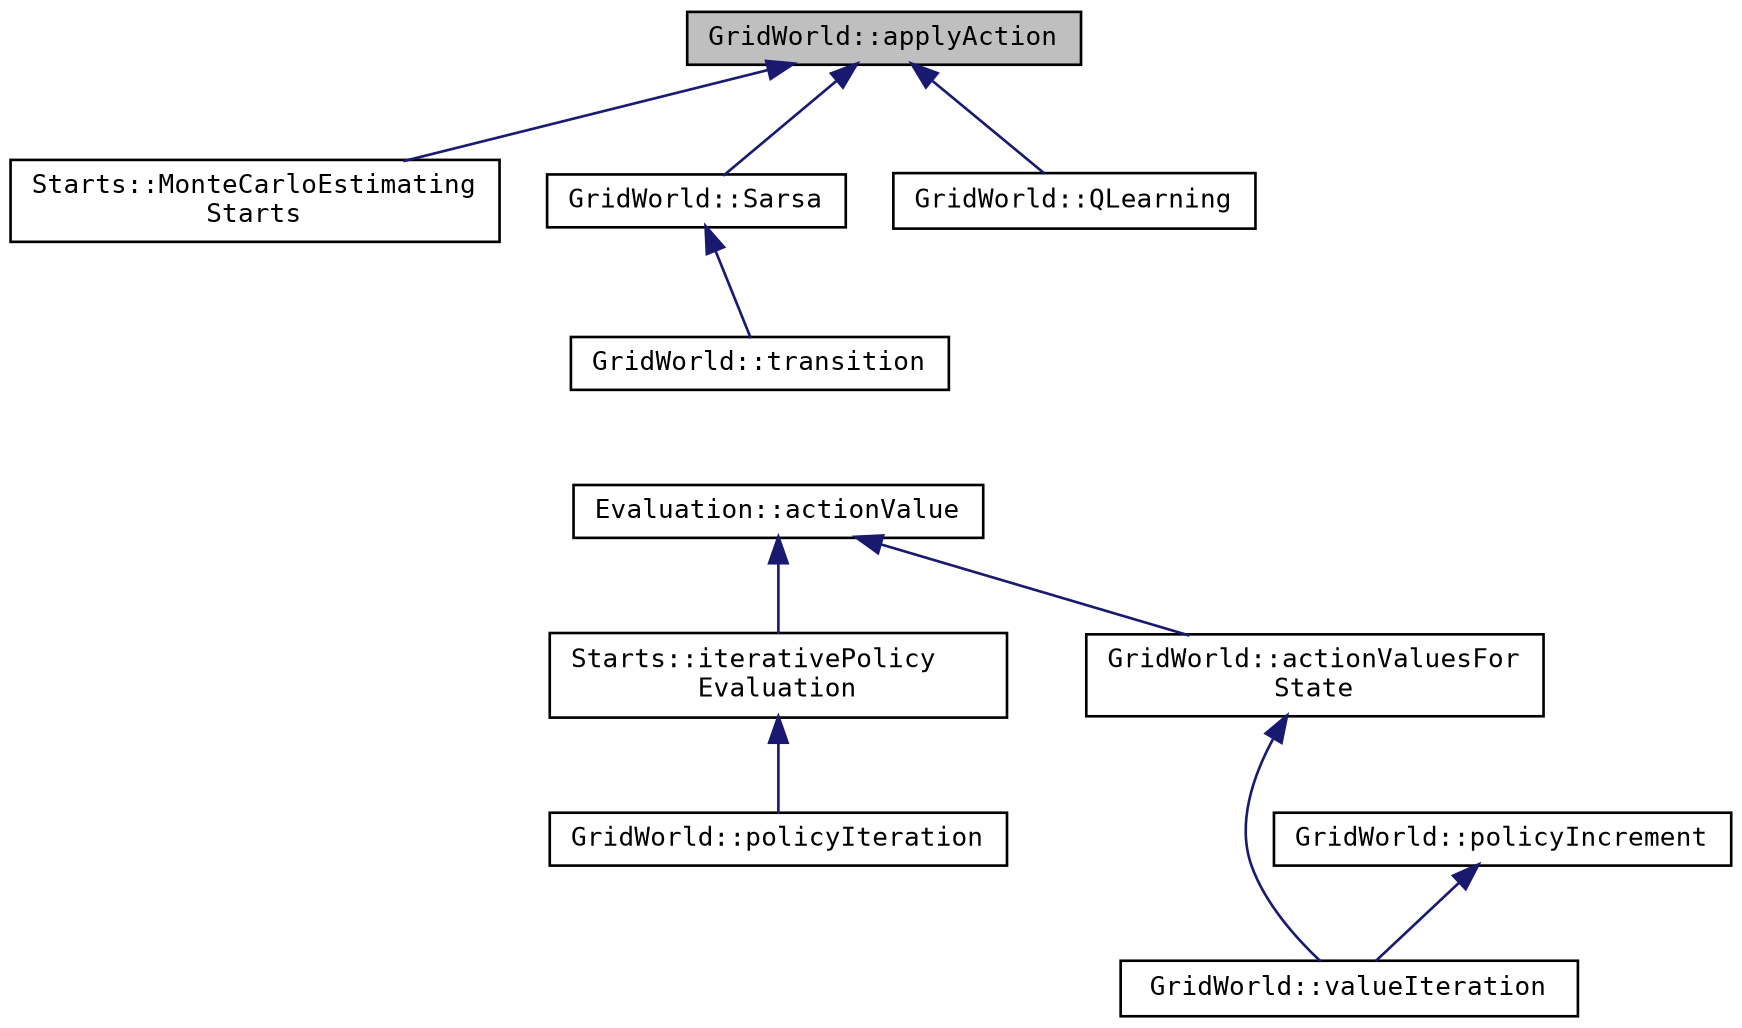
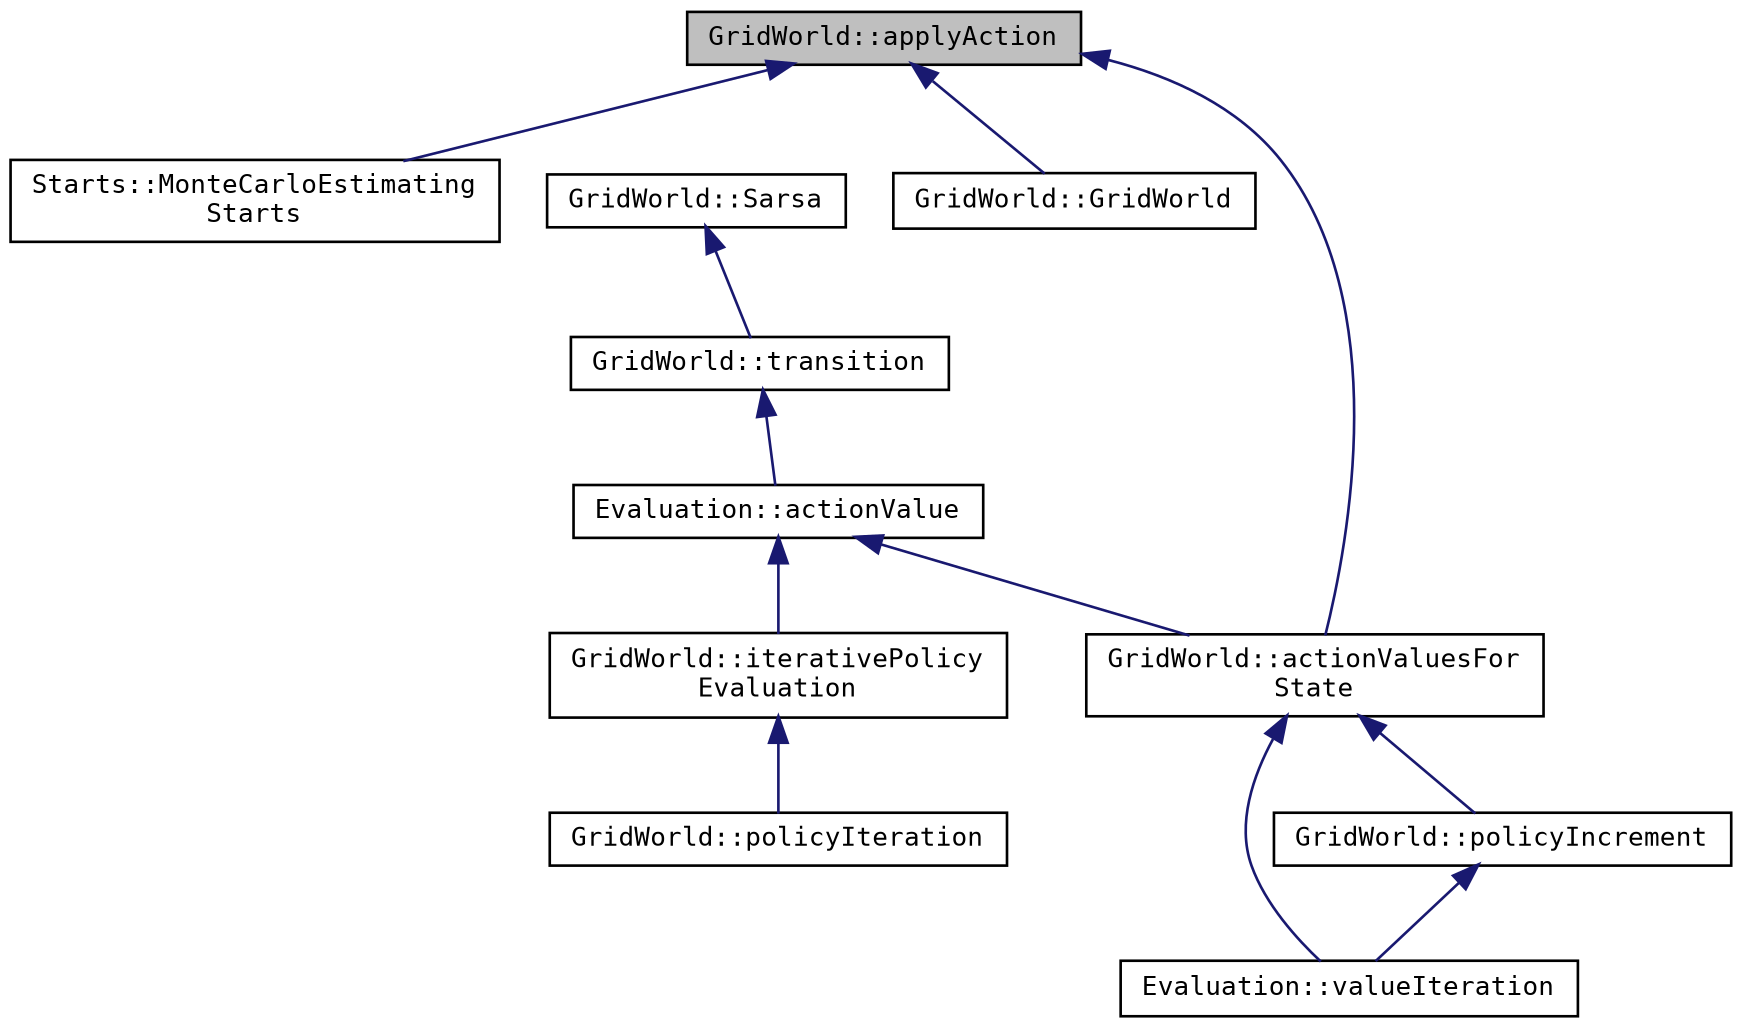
edge "GridWorld::Sarsa" -> "GridWorld::applyAction": now "GridWorld::actionValuesFor State" -> "GridWorld::applyAction"
node "GridWorld::QLearning": label "GridWorld::QLearning" -> "GridWorld::GridWorld"
edge "Evaluation::actionValue" -> "GridWorld::transition": added
node "Starts::iterativePolicy Evaluation": label "Starts::iterativePolicy Evaluation" -> "GridWorld::iterativePolicy Evaluation"
edge "GridWorld::policyIncrement" -> "GridWorld::actionValuesFor State": added
node "GridWorld::valueIteration": label "GridWorld::valueIteration" -> "Evaluation::valueIteration"
